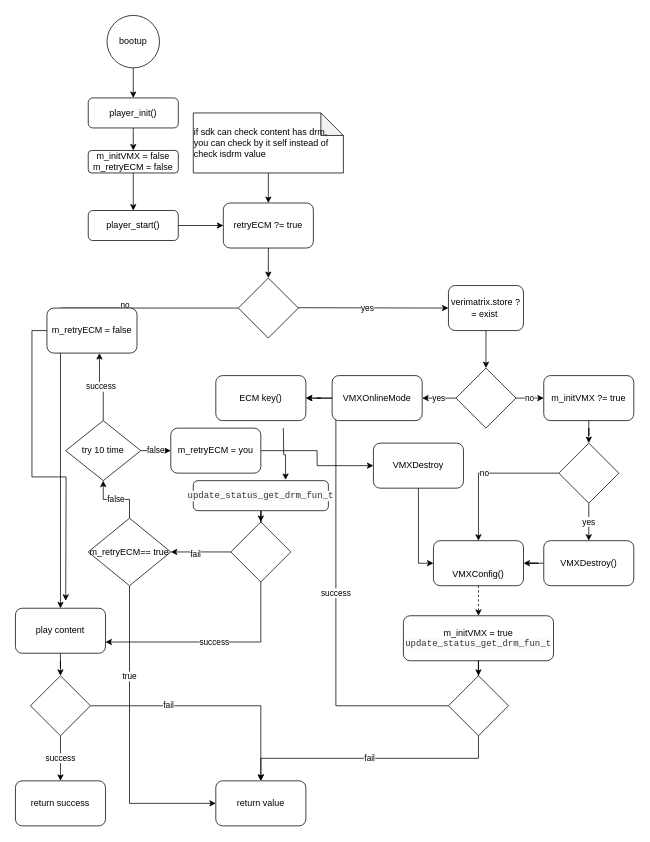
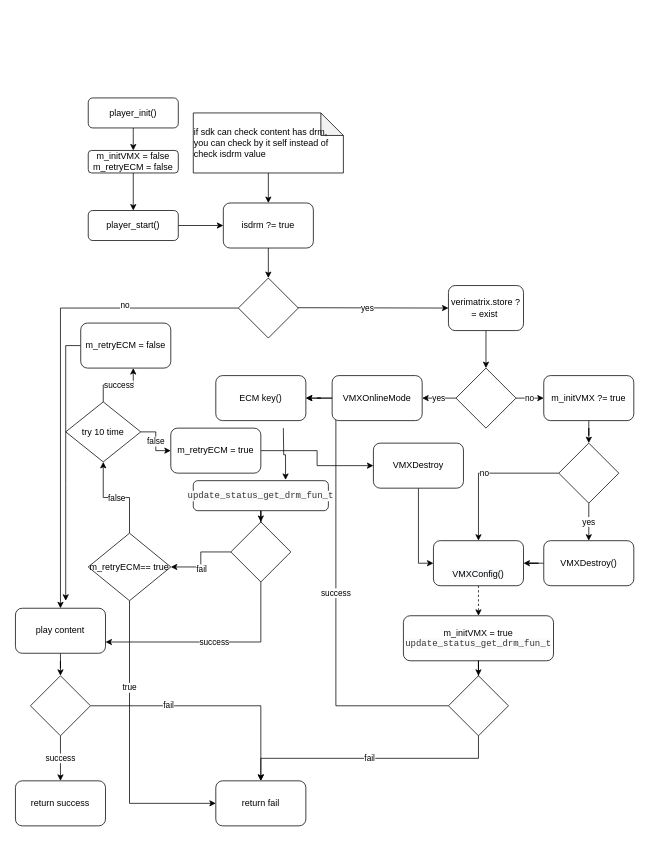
node "bootup": removed
edge "bootup" -> "player_init()": removed
node "retryECM ?= true": label "retryECM ?= true" -> "isdrm ?= true"
node "m_retryECM = false": moved (92, 330) -> (126, 345)
node "try 10 time": moved (103, 450) -> (103, 432)
node "m_retryECM = you": label "m_retryECM = you" -> "m_retryECM = true"
node "m_retryECM== true": moved (129, 552) -> (129, 567)
node "return value": label "return value" -> "return fail"
